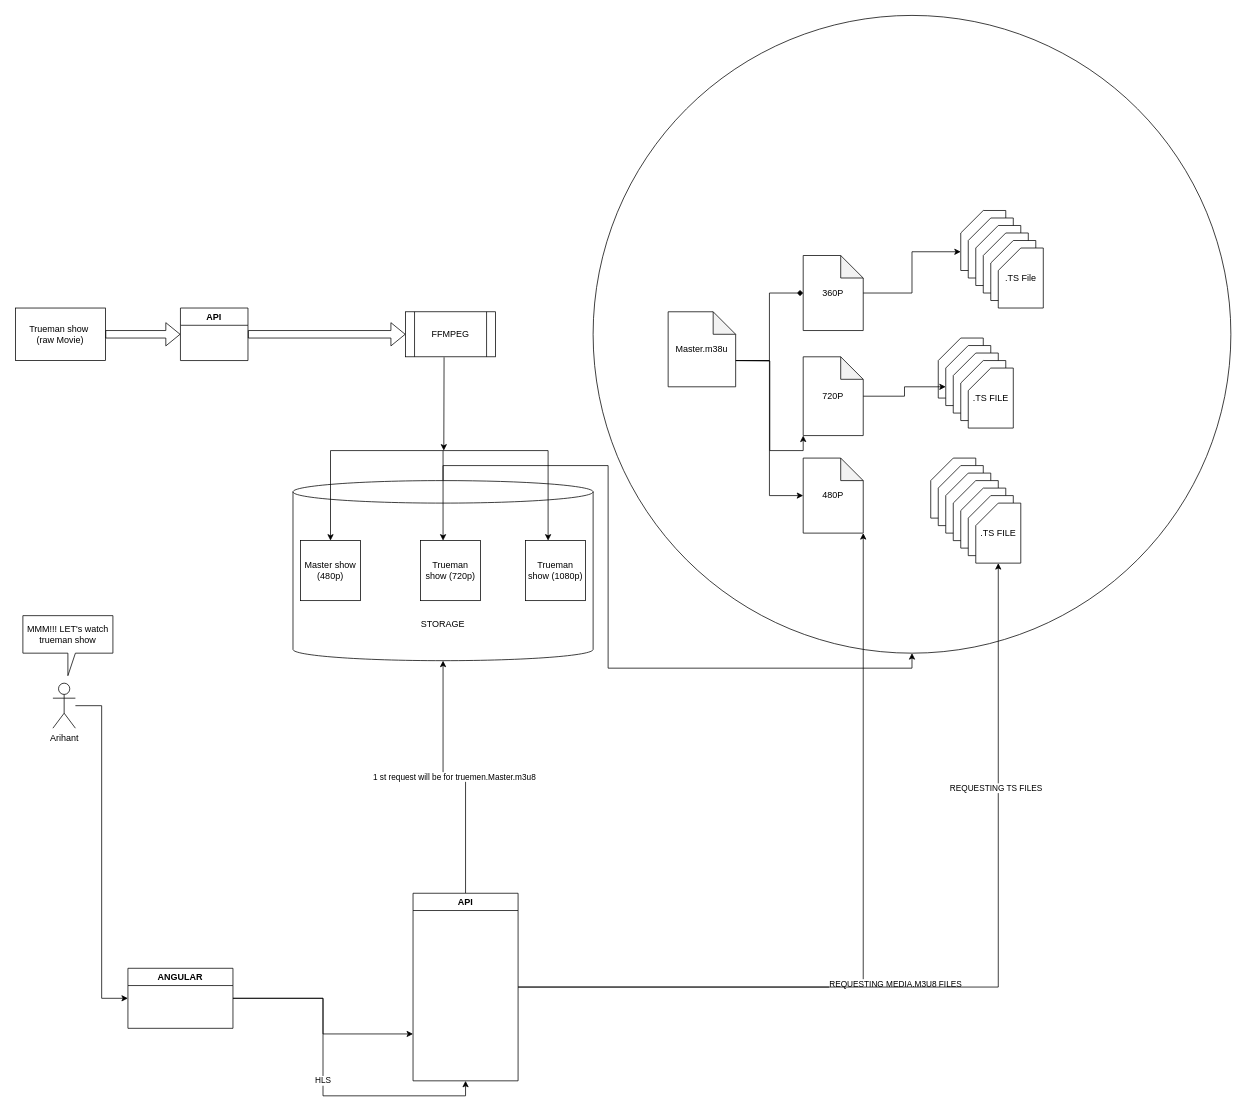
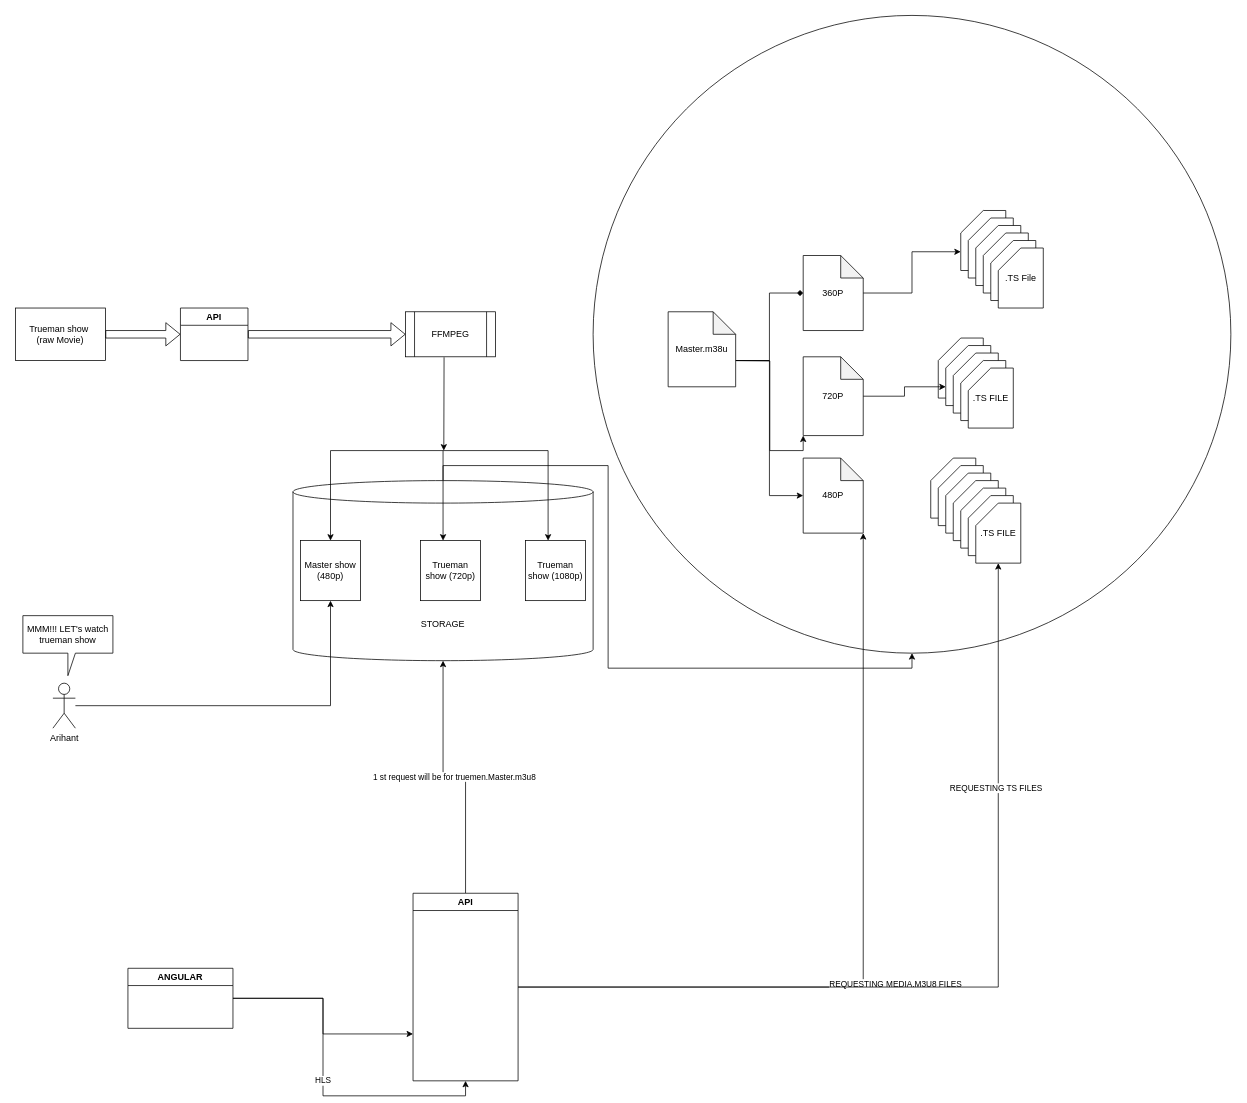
edge "Arihant" -> "ANGULAR": now "Arihant" -> "Master show (480p)"
